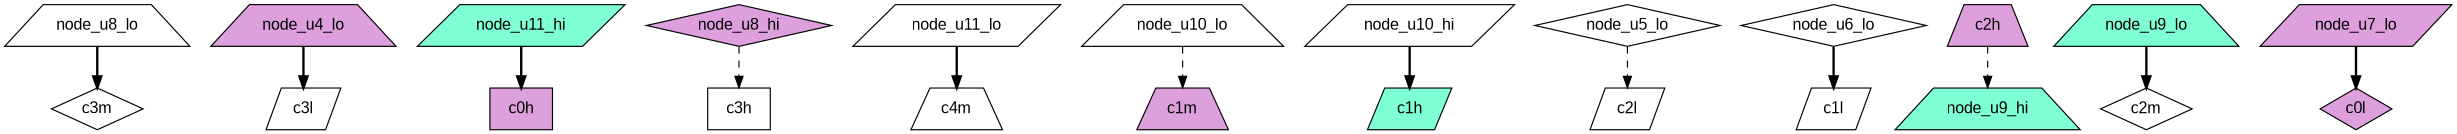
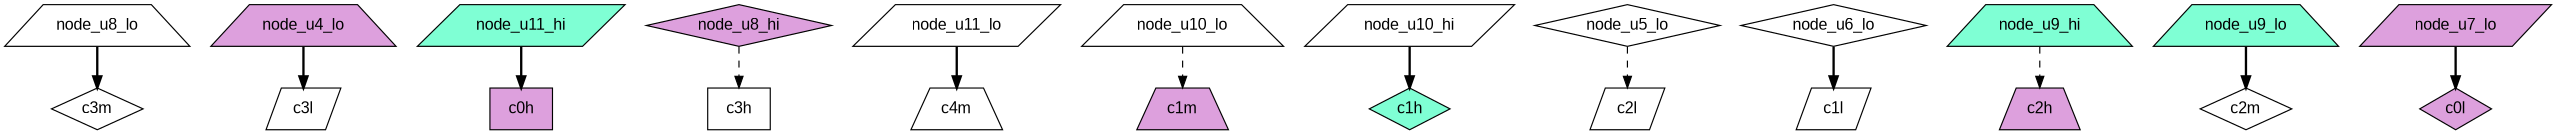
edge "c2h" -> "node_u9_hi": reversed
node "c1h": shape parallelogram -> diamond
